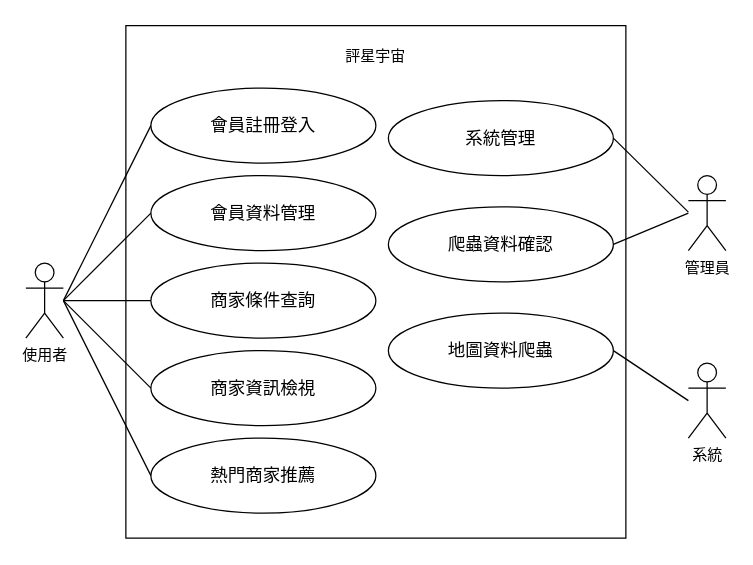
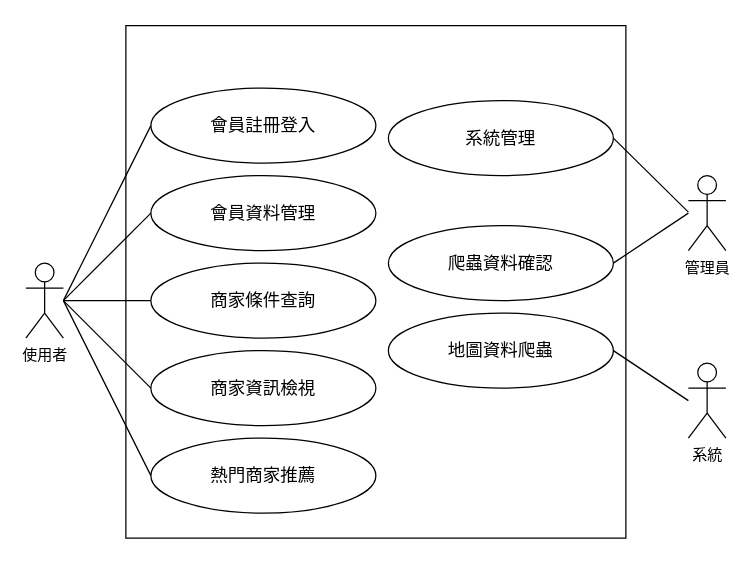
node "評星宇宙": removed
node "爬蟲資料確認": moved (501, 244) -> (501, 263)
